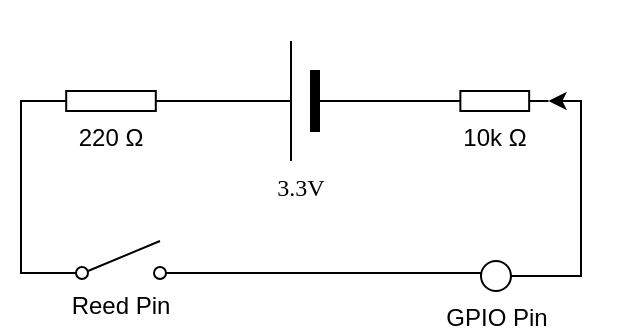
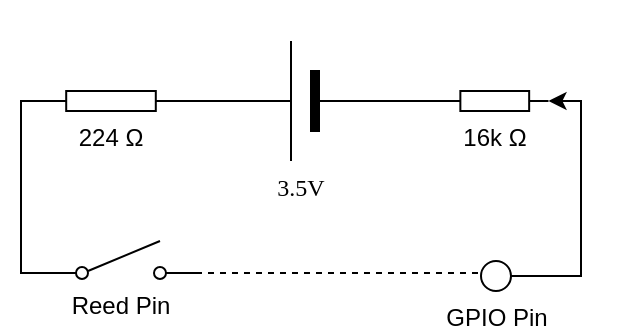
node "220 Ω": label "220 Ω" -> "224 Ω"
node "10k Ω": label "10k Ω" -> "16k Ω"
node "3.3V": label "3.3V" -> "3.5V"
edge "Reed Pin" -- "GPIO Pin": style solid -> dashed
